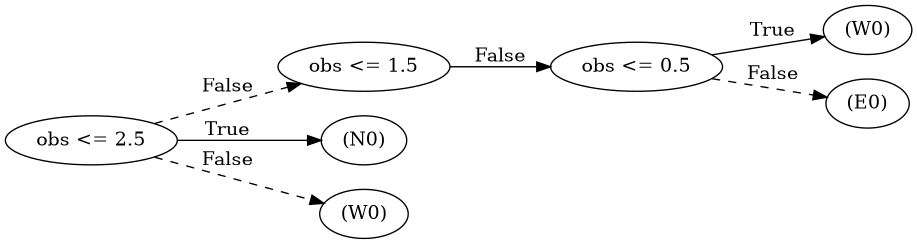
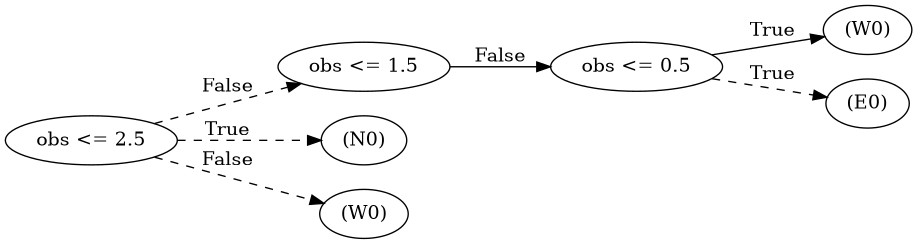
edge "obs <= 0.5" -> "(E0)": label "False" -> "True"
edge "obs <= 2.5" -> "(N0)": style solid -> dashed
